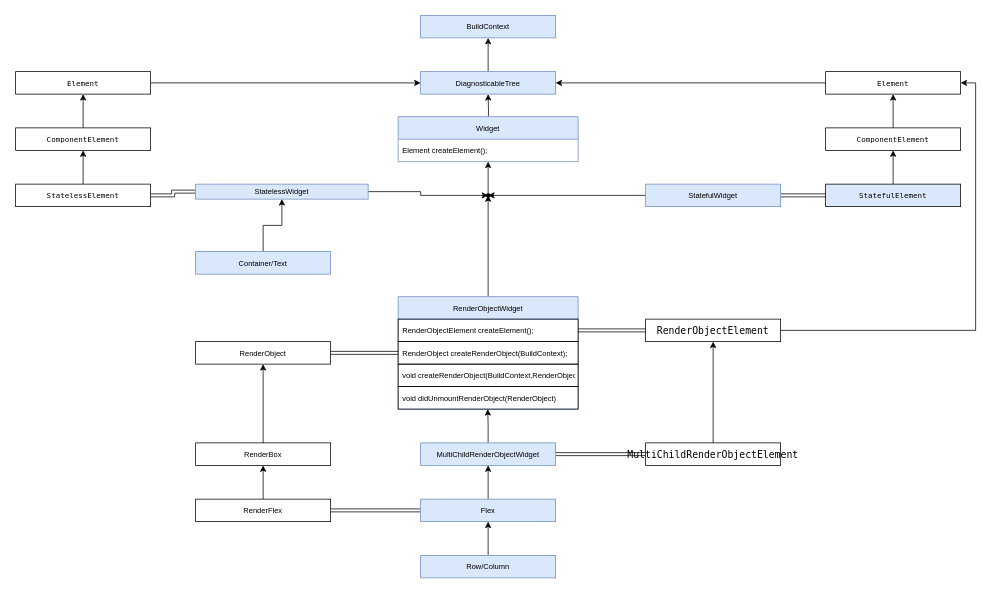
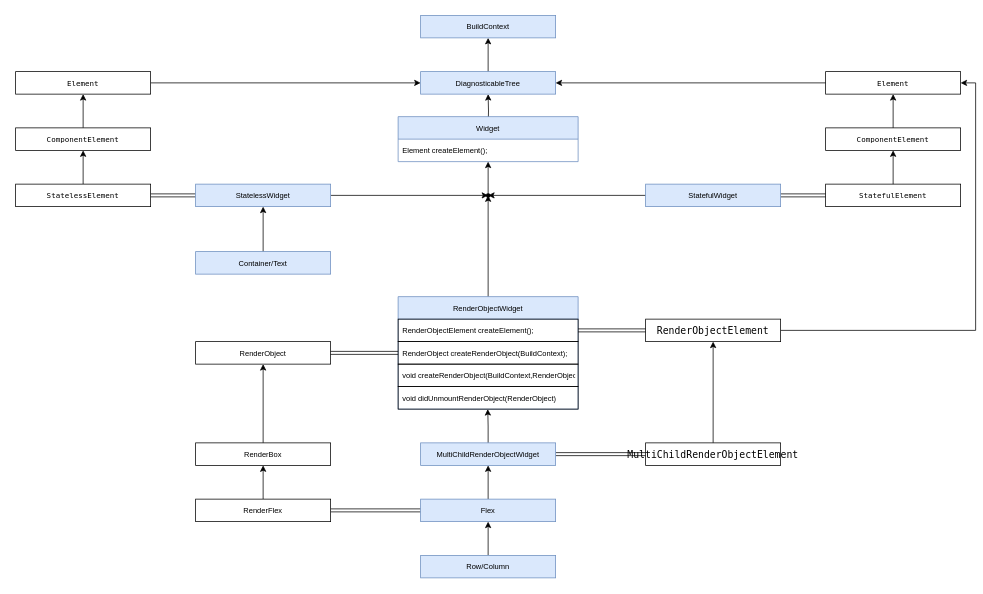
node "StatelessWidget": size 173x15 -> 135x23
node "StatefulElement": fillcolor #dae8fc -> #ffffff
